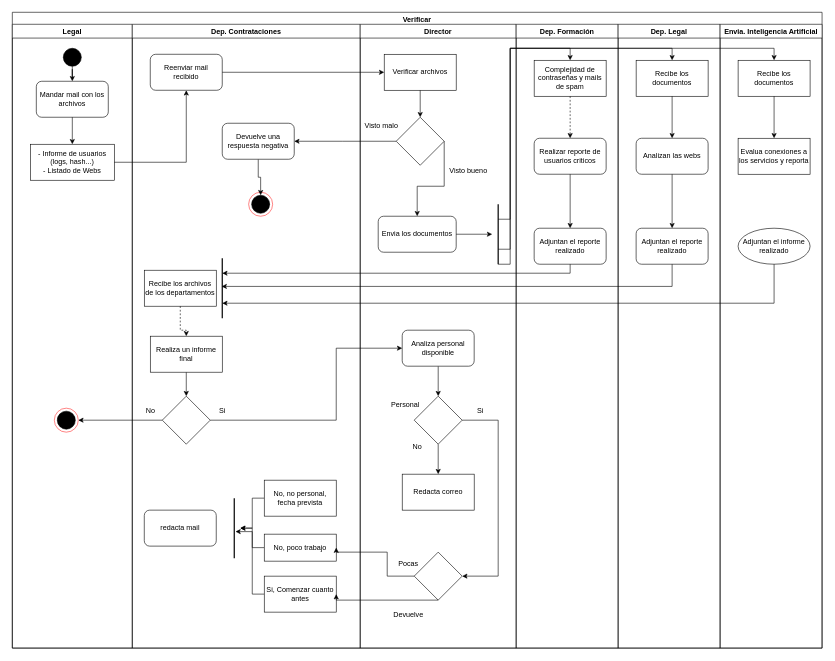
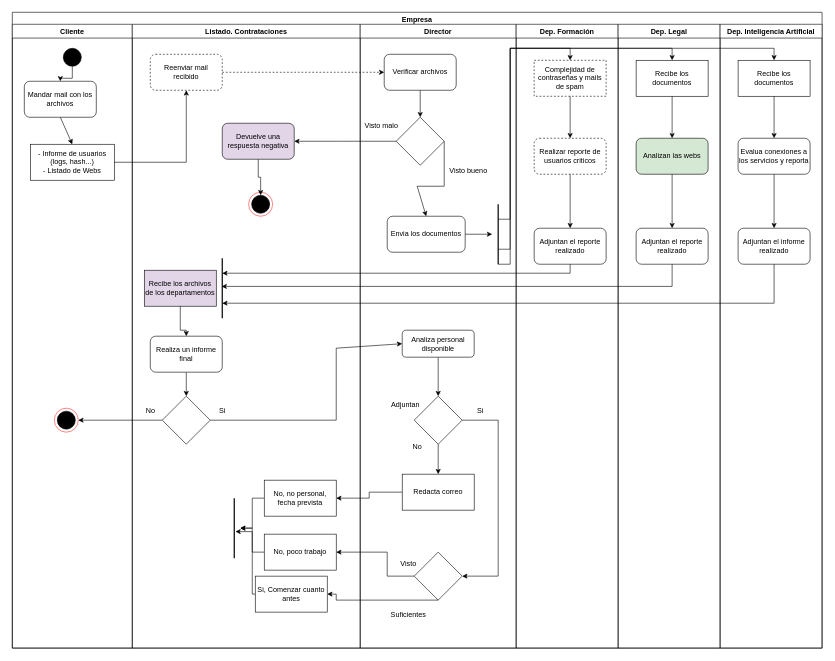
node "Verificar": label "Verificar" -> "Empresa"
node "Legal": label "Legal" -> "Cliente"
node "Dep. Contrataciones": label "Dep. Contrataciones" -> "Listado. Contrataciones"
node "Envia. Inteligencia Artificial": label "Envia. Inteligencia Artificial" -> "Dep. Inteligencia Artificial"
node "Reenviar mail recibido": style solid -> dashed
edge "Reenviar mail recibido" -> "Verificar archivos": style solid -> dashed
node "Verificar archivos": shape rectangle -> rounded rectangle
node "Complejidad de contraseñas y mails de spam": style solid -> dashed
node "Mandar mail con los archivos": moved (72, 99) -> (60, 99)
edge "Complejidad de contraseñas y mails de spam" -> "Realizar reporte de usuarios criticos": style dashed -> solid
node "Devuelve una respuesta negativa": fillcolor #ffffff -> #e1d5e7
node "Realizar reporte de usuarios criticos": style solid -> dashed
node "Analizan las webs": fillcolor #ffffff -> #d5e8d4
node "Evalua conexiones a los servicios y reporta": shape rectangle -> rounded rectangle
edge "Evalua conexiones a los servicios y reporta" -> "Adjuntan el informe realizado": added
node "Envia los documentos": moved (417, 234) -> (426, 234)
node "Adjuntan el informe realizado": shape ellipse -> rounded rectangle
node "Recibe los archivos de los departamentos": fillcolor #ffffff -> #e1d5e7
edge "Recibe los archivos de los departamentos" -> "Realiza un informe final": style dashed -> solid
node "Analiza personal disponible": size 72x36 -> 72x27
node "Realiza un informe final": shape rectangle -> rounded rectangle
node "Personal": label "Personal" -> "Adjuntan"
edge "Redacta correo" -> "No, no personal, fecha prevista": added
node "redacta mail": removed
node "No, poco trabajo": size 72x27 -> 72x36
node "Pocas": label "Pocas" -> "Visto"
node "Si, Comenzar cuanto antes": moved (300, 594) -> (291, 594)
node "Devuelve": label "Devuelve" -> "Suficientes"
